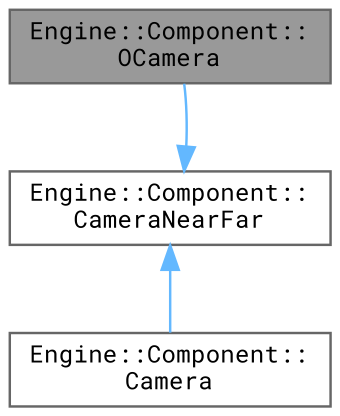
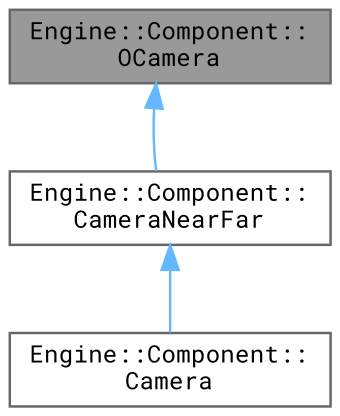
edge "Engine::Component:: OCamera" -> "Engine::Component:: CameraNearFar": reversed
